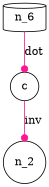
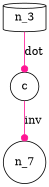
node "n_6": label "n_6" -> "n_3"
node "n_2": label "n_2" -> "n_7"
